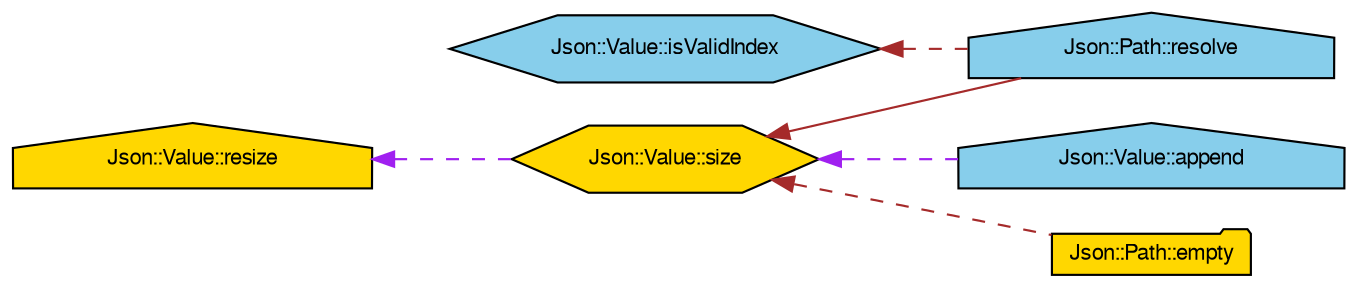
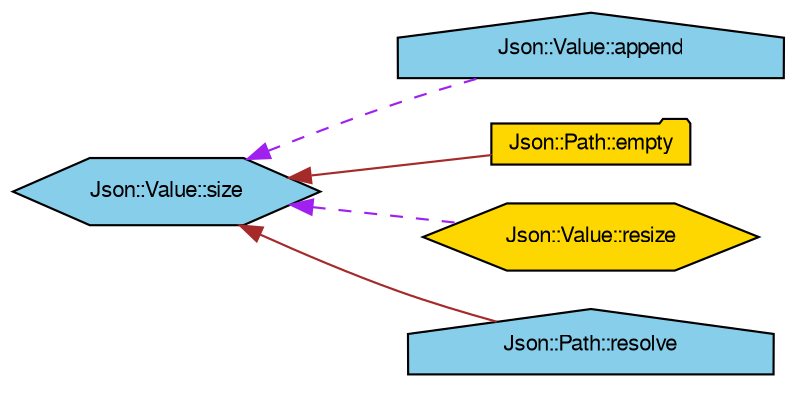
node "Json::Value::isValidIndex": removed
node "Json::Value::resize": shape house -> hexagon
edge "Json::Value::size" -> "Json::Value::resize": reversed
node "Json::Value::size": fillcolor gold -> skyblue
edge "Json::Path::empty" -> "Json::Value::size": style dashed -> solid
